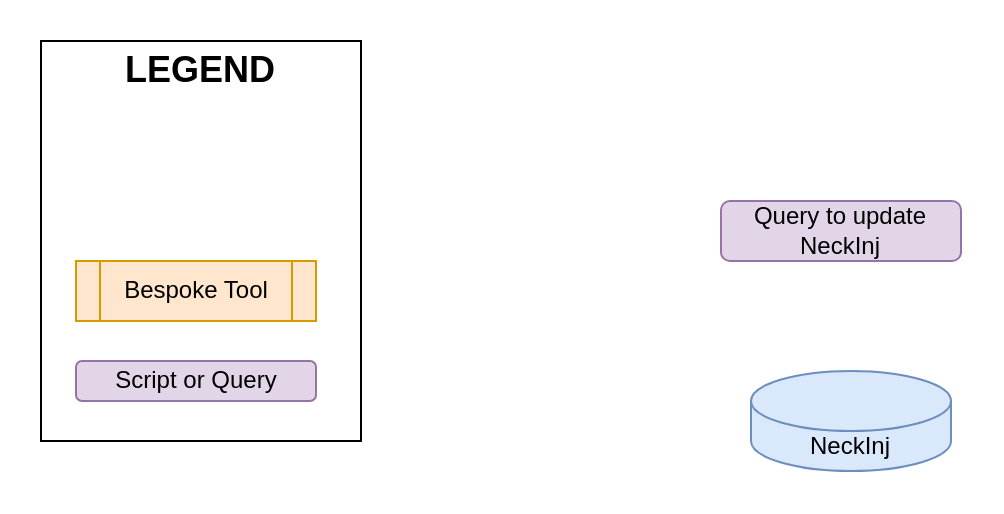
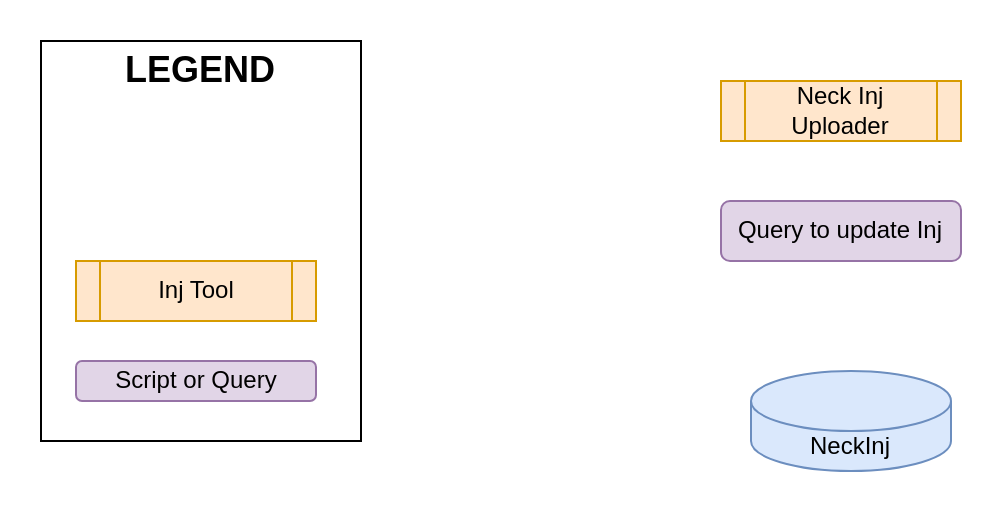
node "Neck Inj Uploader": added
node "Query to update NeckInj": label "Query to update NeckInj" -> "Query to update Inj"
node "Bespoke Tool": label "Bespoke Tool" -> "Inj Tool"
